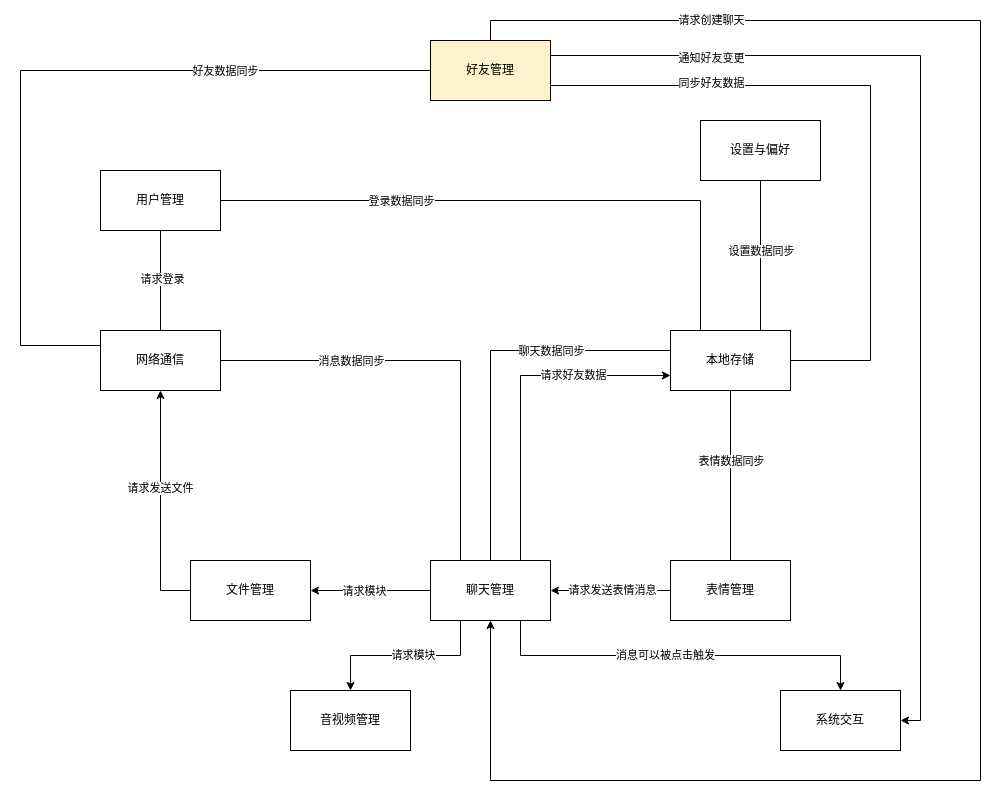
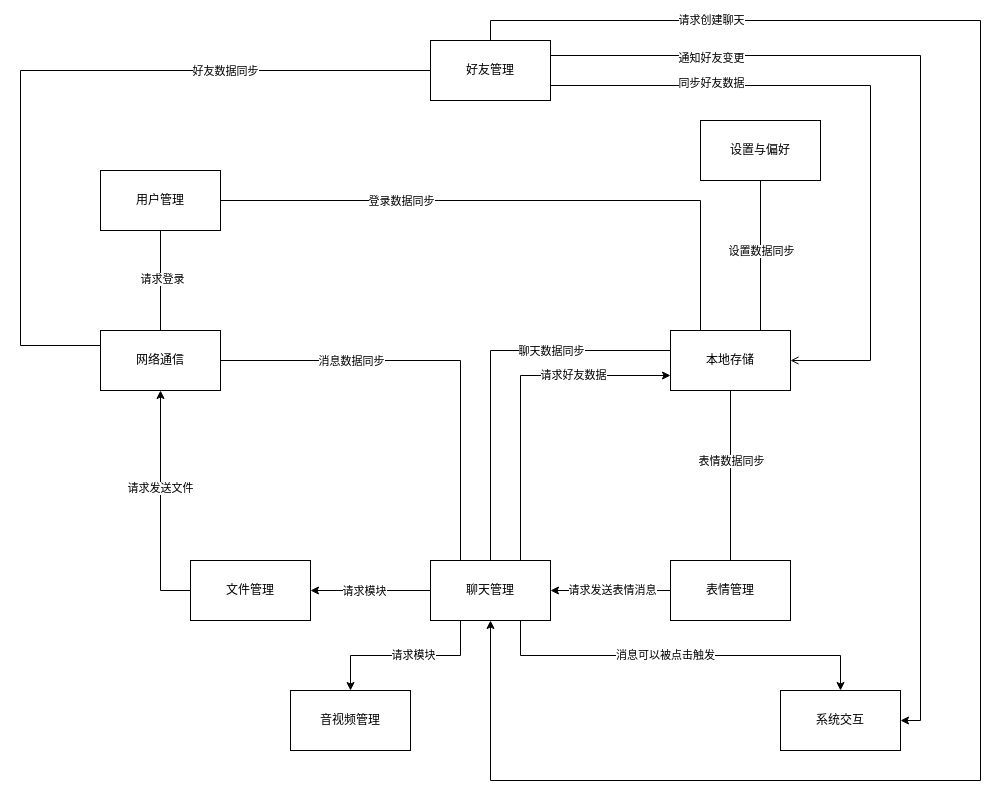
node "好友管理": fillcolor #fff2cc -> #ffffff
edge "好友管理" -- "本地存储": arrowhead none -> open
